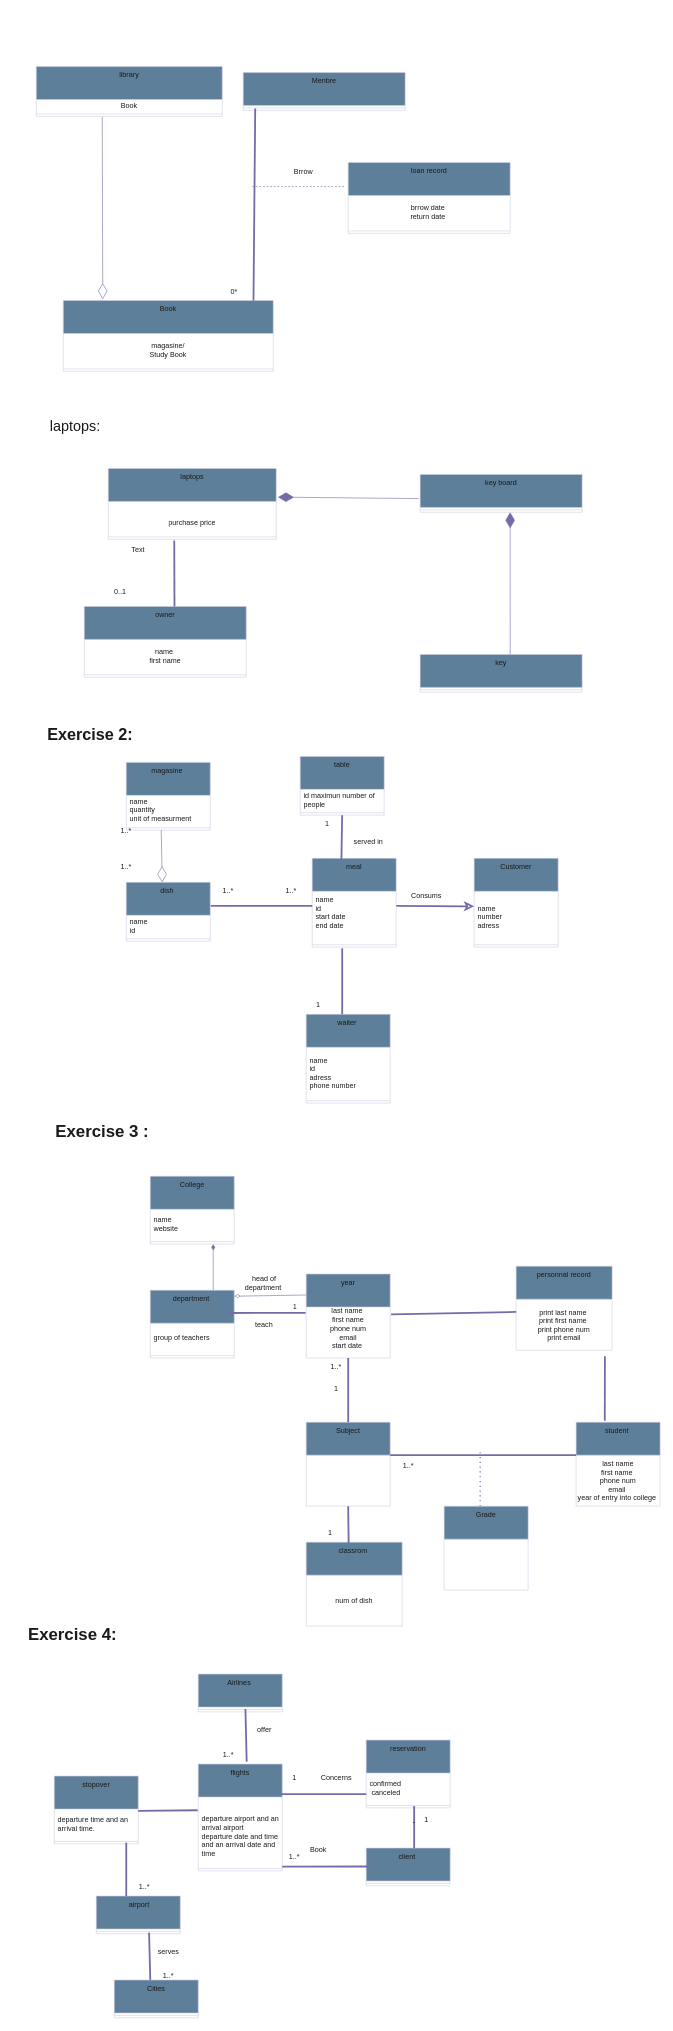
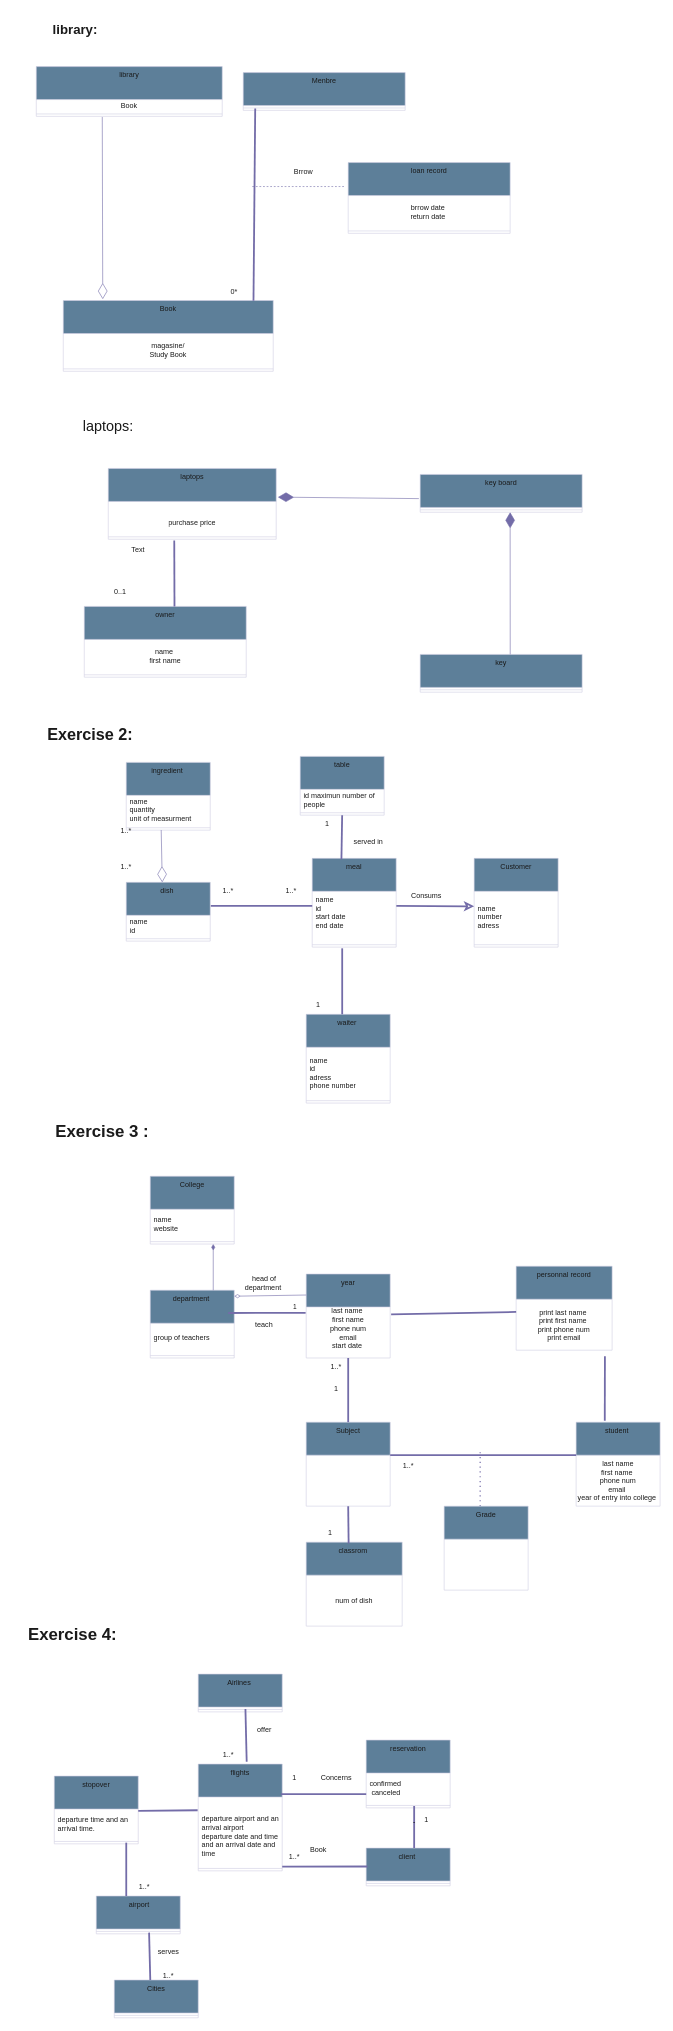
node "library:": added
node "laptops:": moved (75, 426) -> (108, 426)
node "magasine": label "magasine" -> "ingredient"
